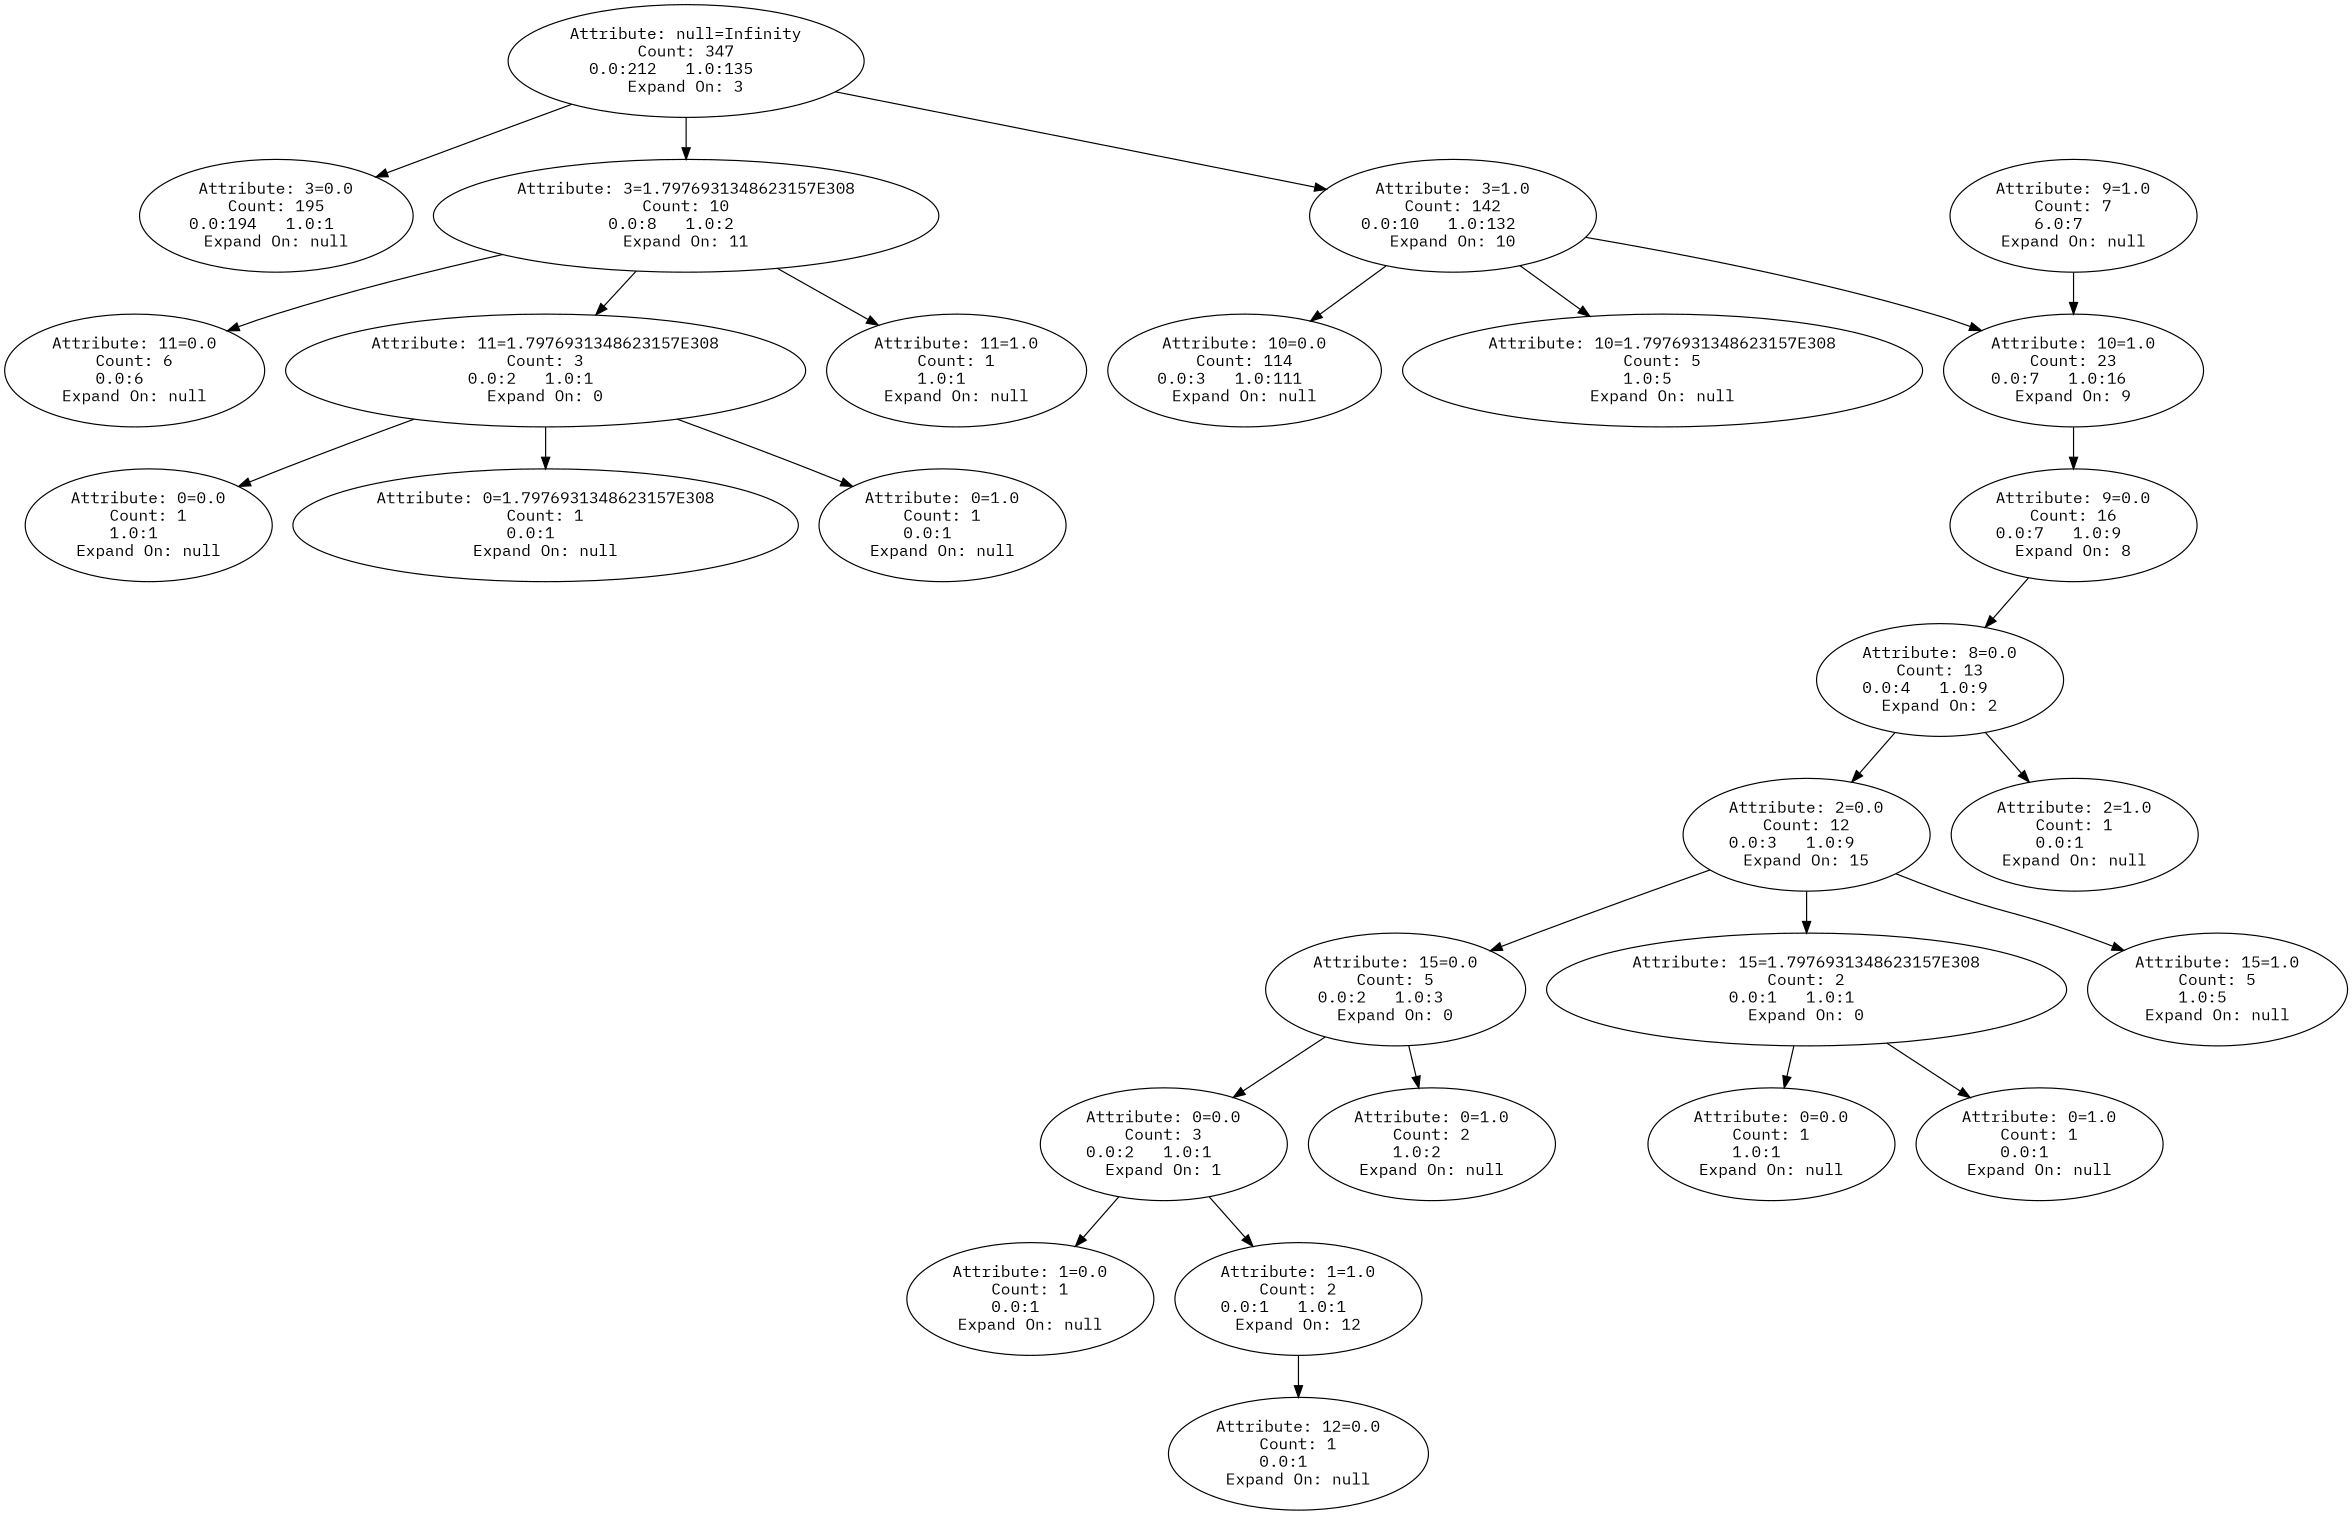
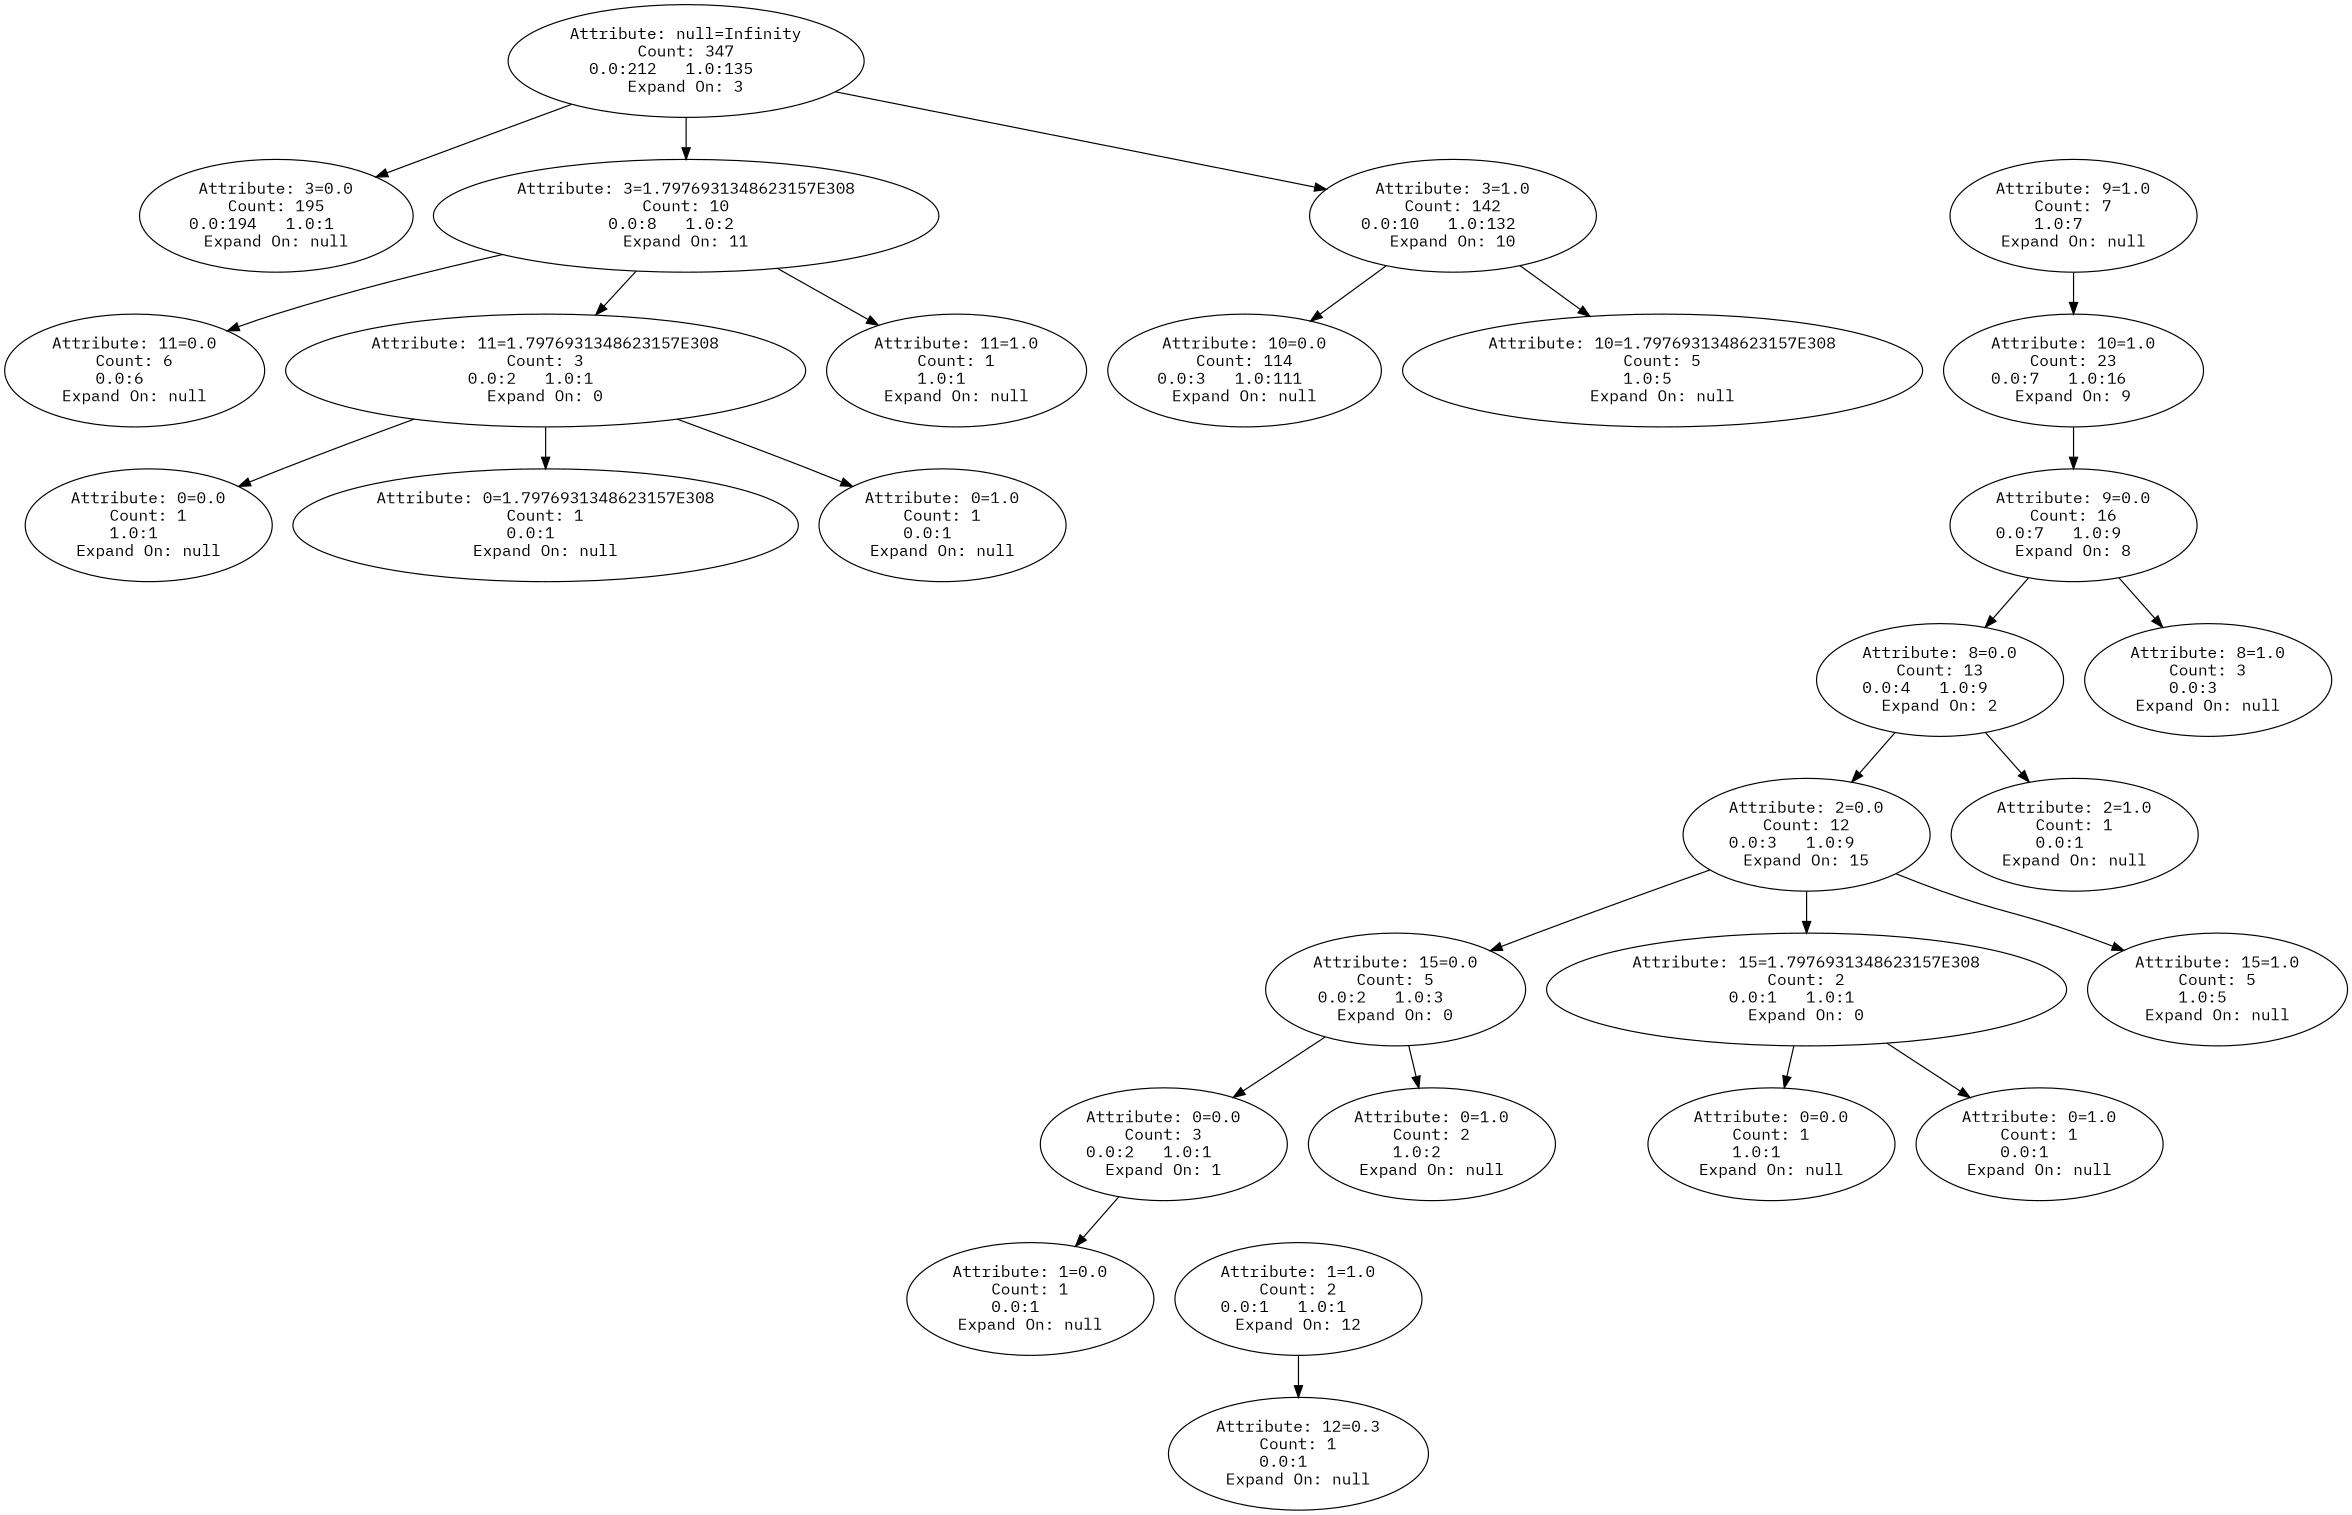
node "Attribute: 9=1.0 Count: 7 6.0:7 Expand On: null": label "Attribute: 9=1.0 Count: 7 6.0:7 Expand On: null" -> "Attribute: 9=1.0 Count: 7 1.0:7 Expand On: null"
edge "Attribute: 3=1.0 Count: 142 0.0:10   1.0:132 Expand On: 10" -> "Attribute: 10=1.0 Count: 23 0.0:7   1.0:16 Expand On: 9": removed
node "Attribute: 8=1.0 Count: 3 0.0:3 Expand On: null": added
edge "Attribute: 0=0.0 Count: 3 0.0:2   1.0:1 Expand On: 1" -> "Attribute: 1=1.0 Count: 2 0.0:1   1.0:1 Expand On: 12": removed
node "Attribute: 12=0.0 Count: 1 0.0:1 Expand On: null": label "Attribute: 12=0.0 Count: 1 0.0:1 Expand On: null" -> "Attribute: 12=0.3 Count: 1 0.0:1 Expand On: null"
